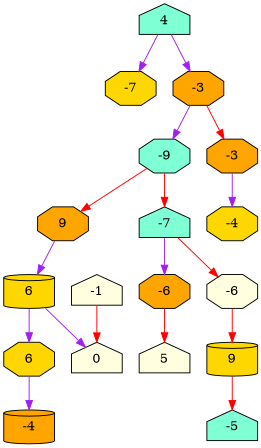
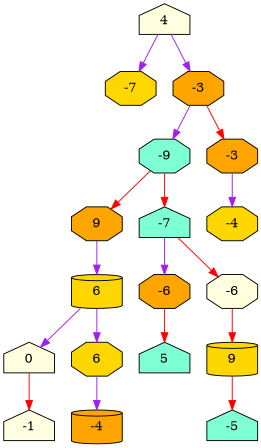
node "4": fillcolor aquamarine -> lightyellow
edge "-1" -> "0": reversed
node "5": fillcolor lightyellow -> aquamarine
